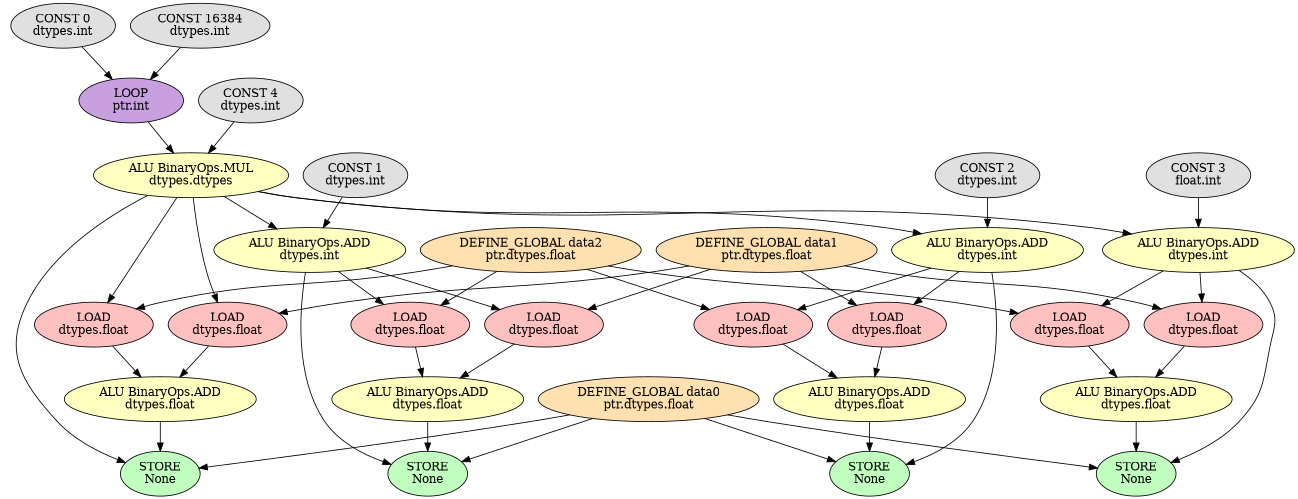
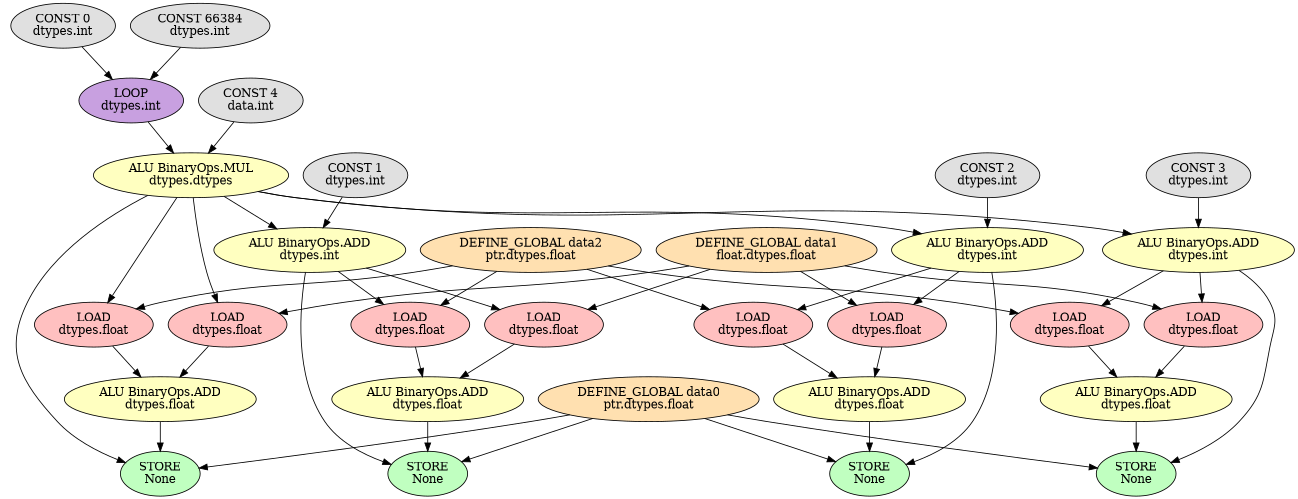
node "CONST 16384 dtypes.int": label "CONST 16384 dtypes.int" -> "CONST 66384 dtypes.int"
node "LOOP ptr.int": label "LOOP ptr.int" -> "LOOP dtypes.int"
node "CONST 4 dtypes.int": label "CONST 4 dtypes.int" -> "CONST 4 data.int"
node "CONST 3 float.int": label "CONST 3 float.int" -> "CONST 3 dtypes.int"
node "DEFINE_GLOBAL data1 ptr.dtypes.float": label "DEFINE_GLOBAL data1 ptr.dtypes.float" -> "DEFINE_GLOBAL data1 float.dtypes.float"
